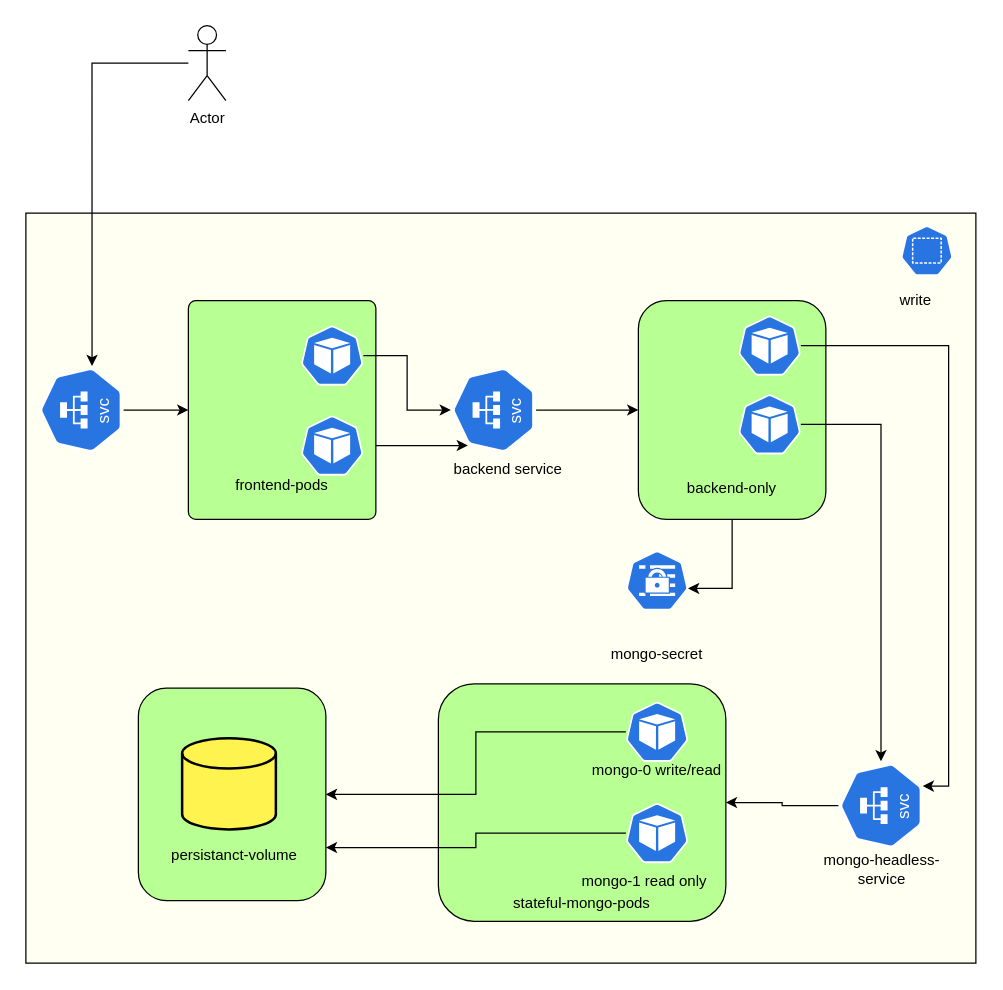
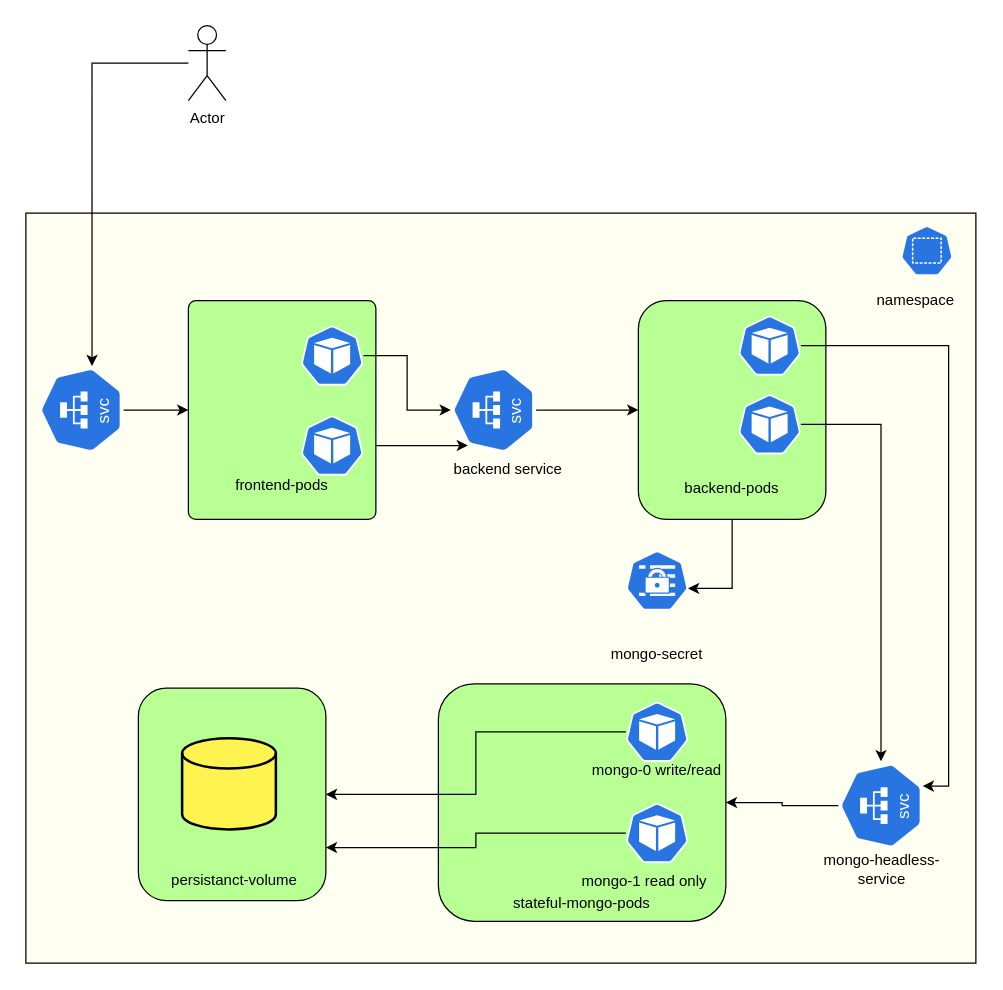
node "write": label "write" -> "namespace"
node "backend-only": label "backend-only" -> "backend-pods"
node "persistanct-volume": moved (235, 856) -> (235, 881)
